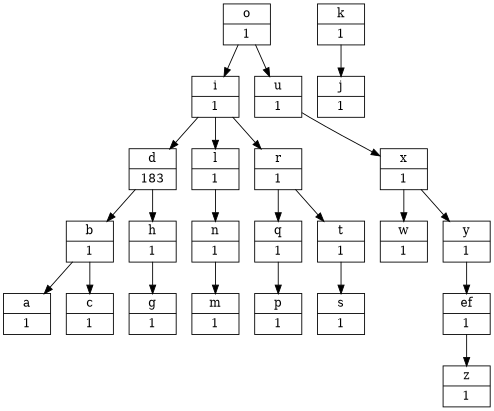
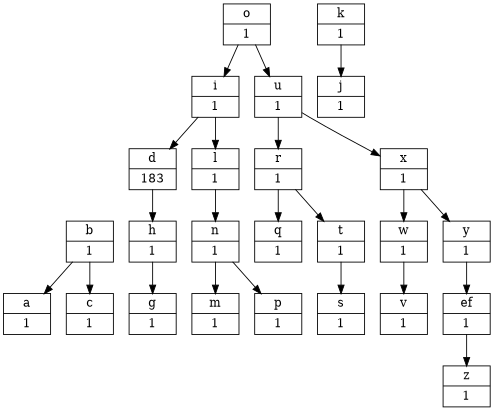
edge "i" -> "r": now "u" -> "r"
edge "d" -> "b": removed
edge "q" -> "p": now "n" -> "p"
node "v": added
